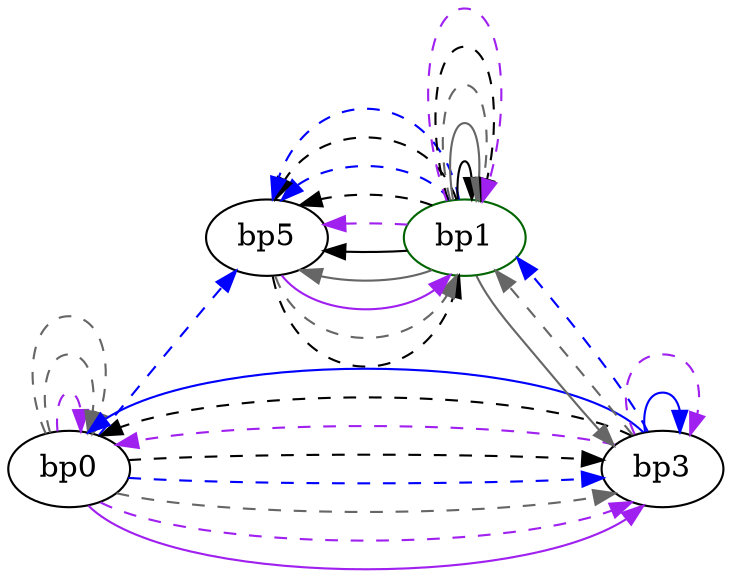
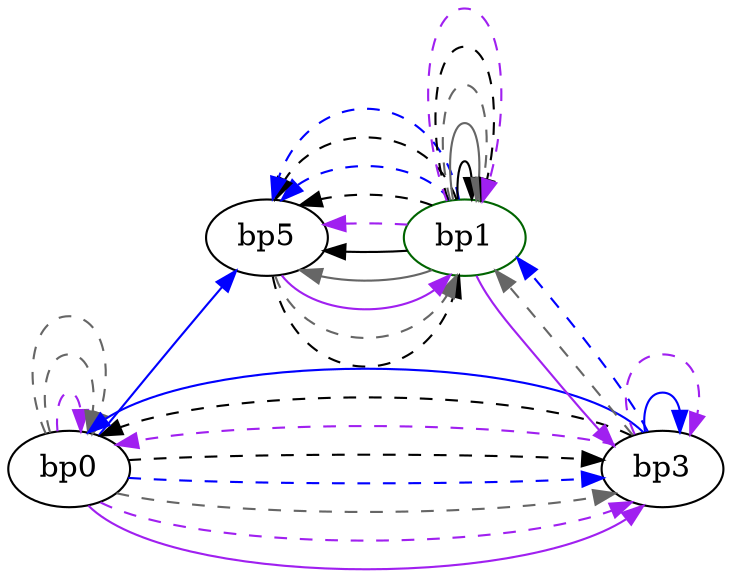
edge "bp1" -> "bp3": color gray40 -> purple
edge "bp0" -> "bp5": style dashed -> solid
